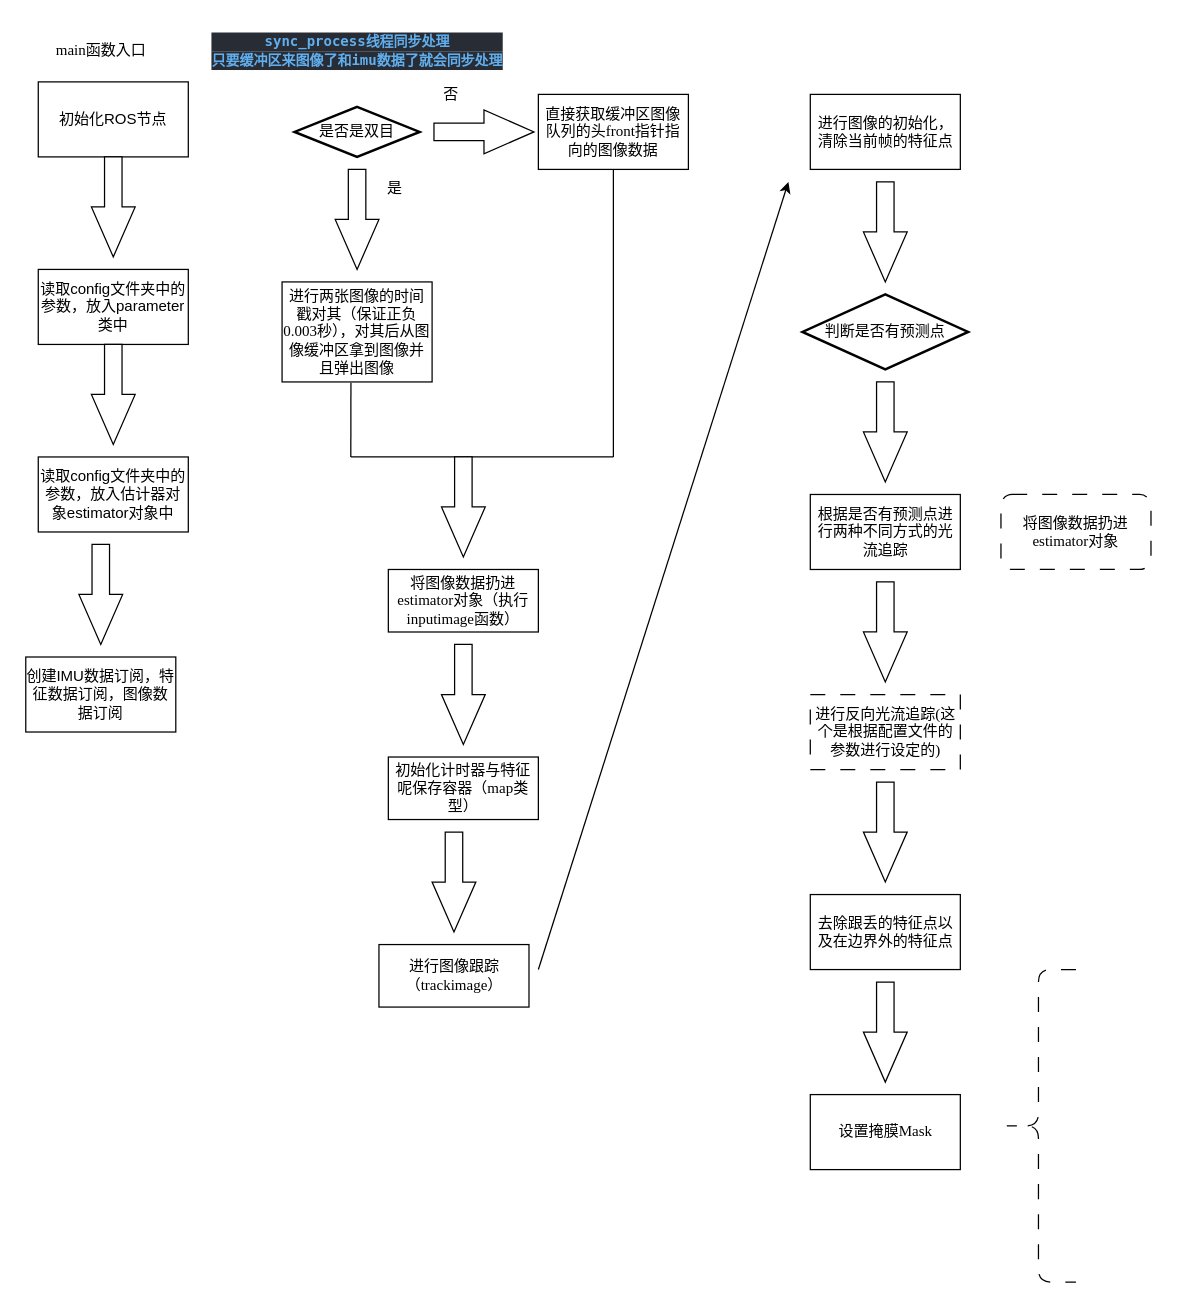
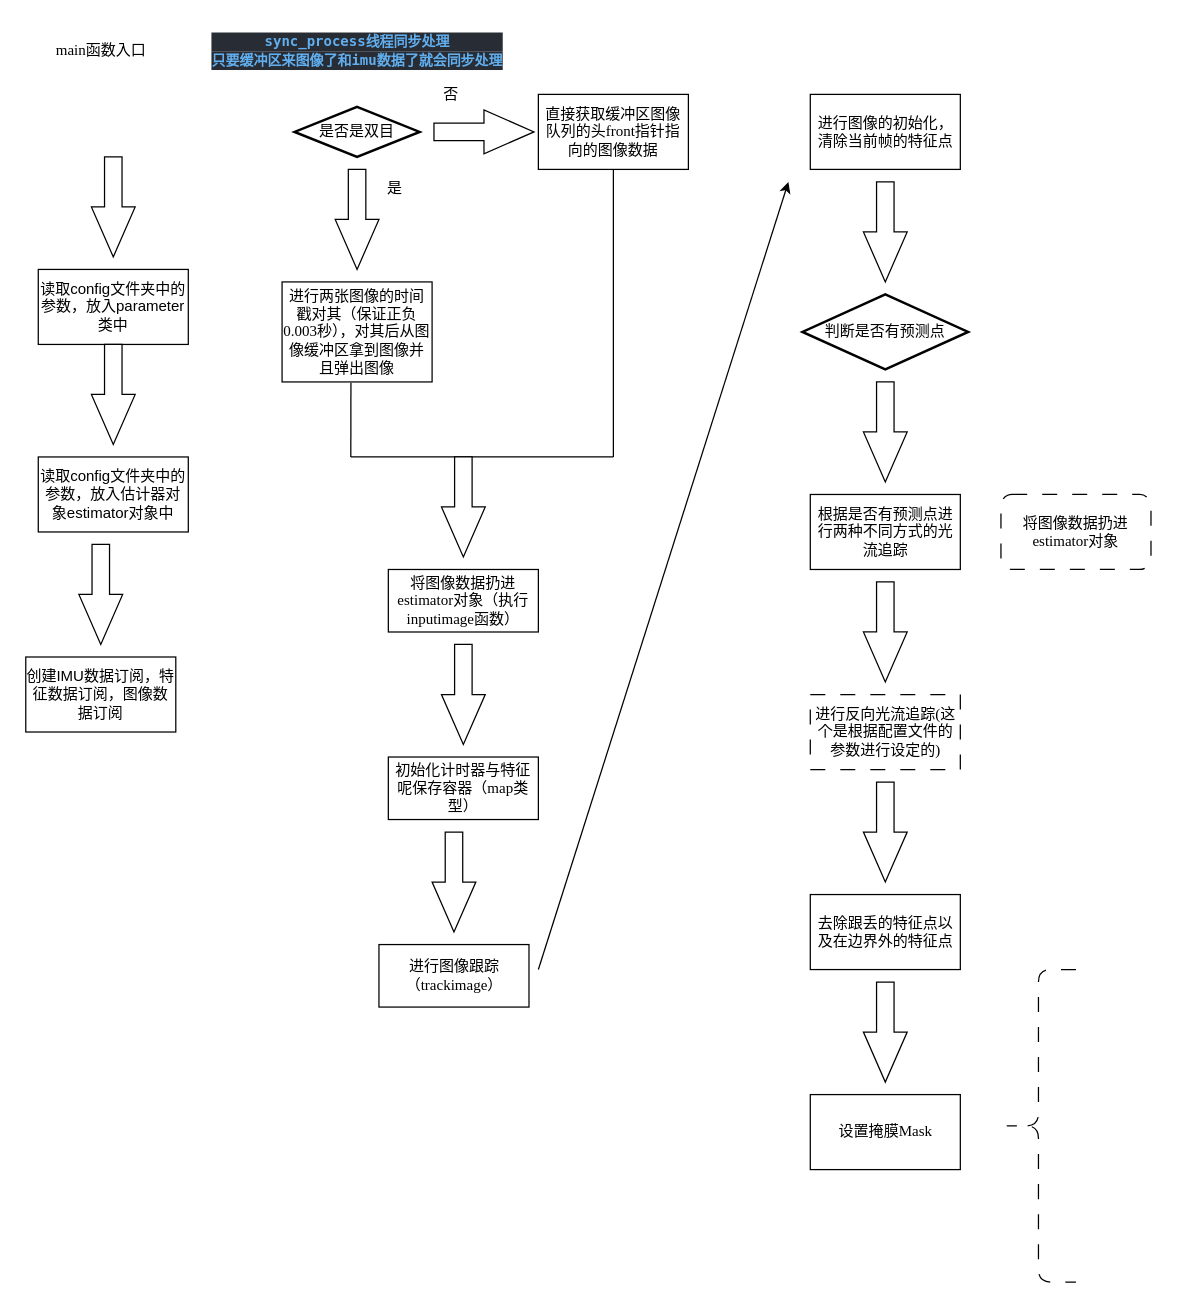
node "初始化ROS节点": removed
